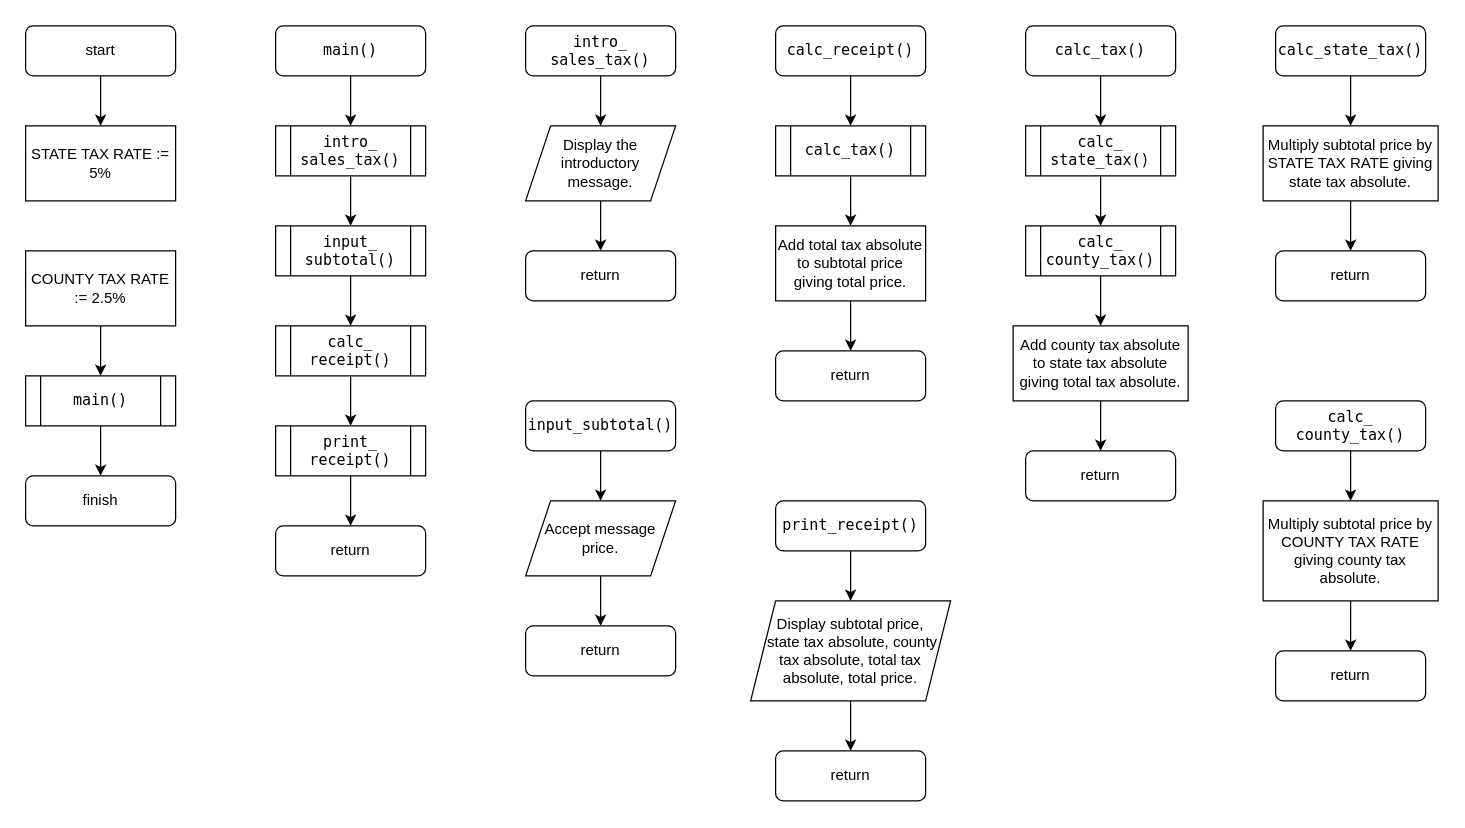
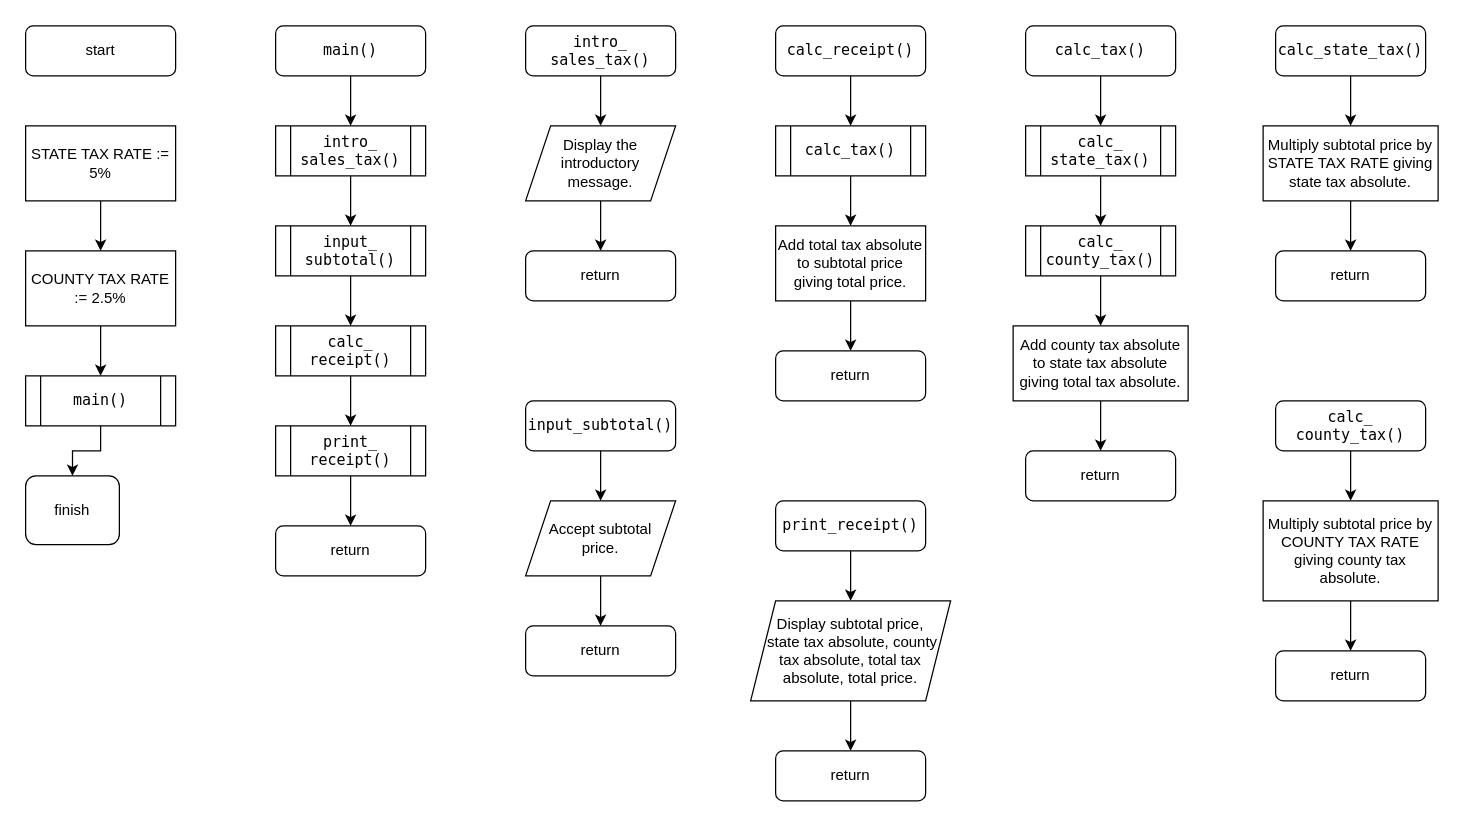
edge "start" -> "STATE TAX RATE := 5%": removed
edge "STATE TAX RATE := 5%" -> "COUNTY TAX RATE := 2.5%": added
node "finish": size 150x50 -> 94x69
node "Accept message price.": label "Accept message price." -> "Accept subtotal price."
